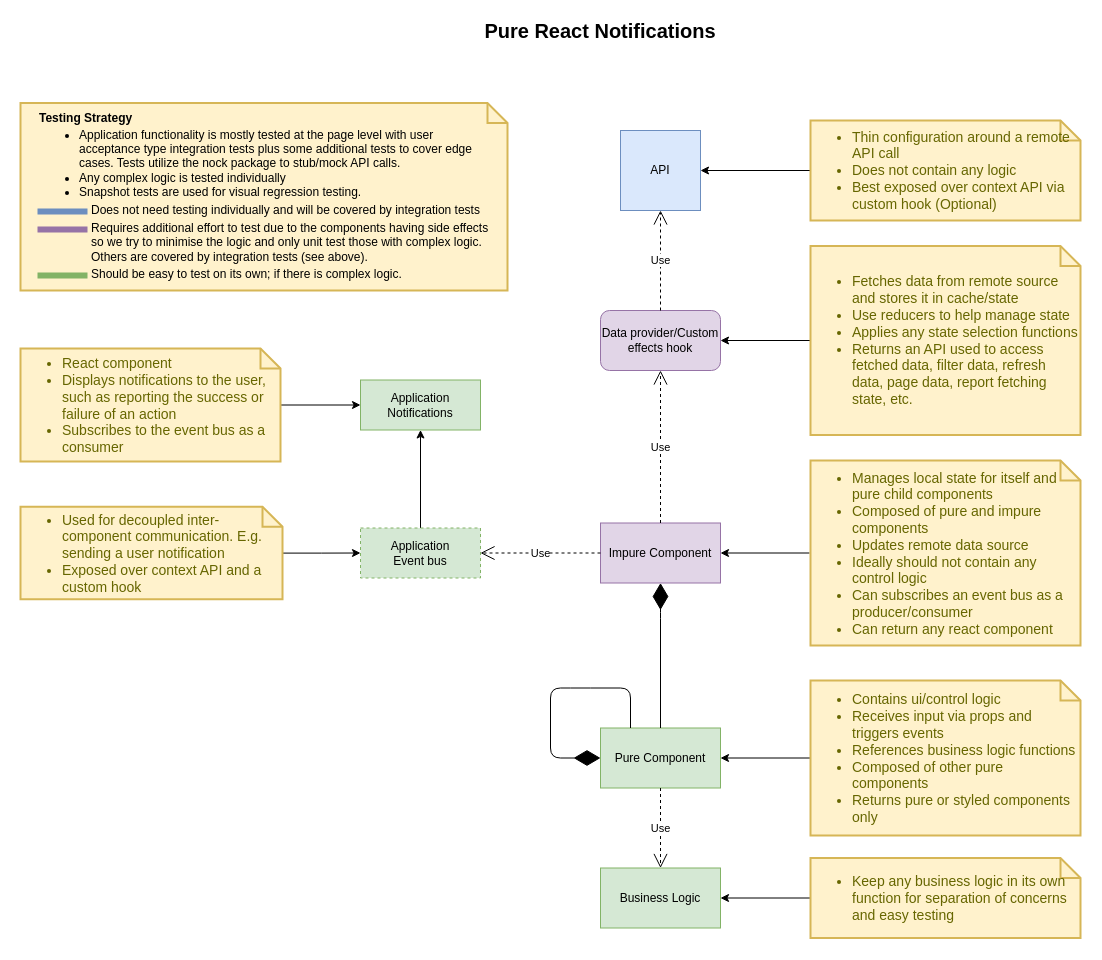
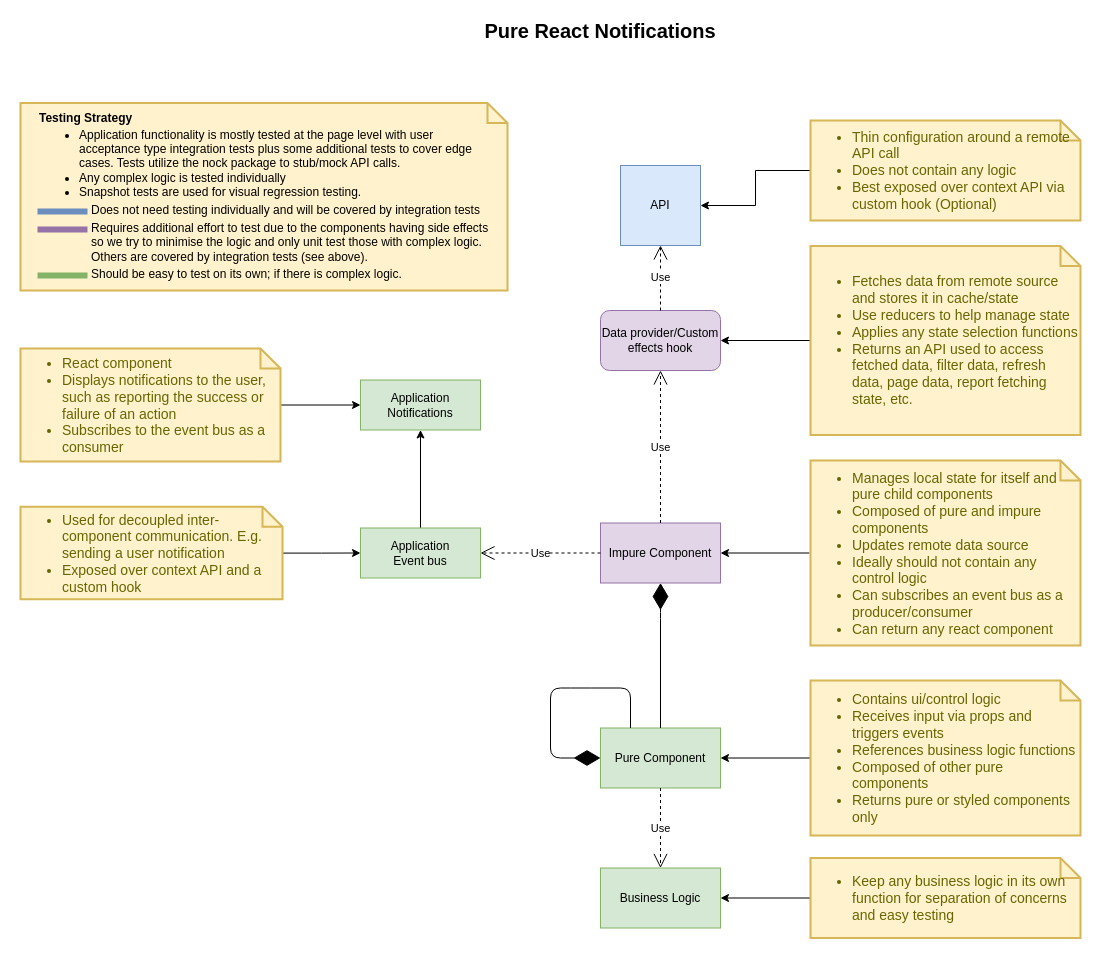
node "API": moved (661, 171) -> (661, 206)
node "Application Event bus": style dashed -> solid
